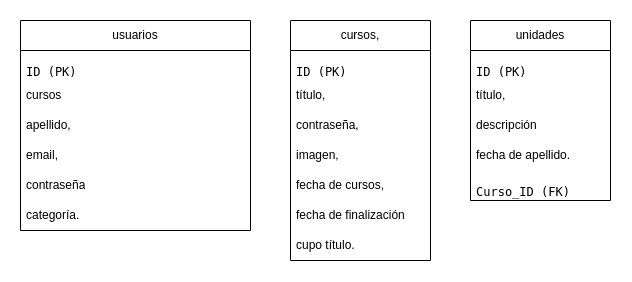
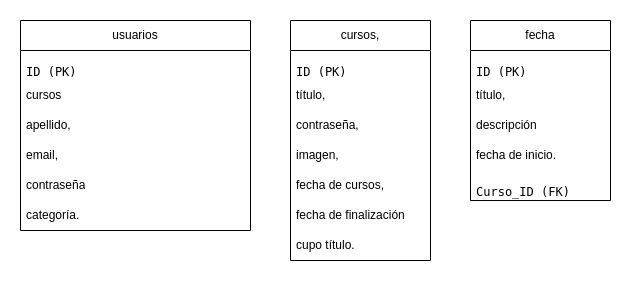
node "unidades": label "unidades" -> "fecha"
node "fecha de apellido.": label "fecha de apellido." -> "fecha de inicio."
